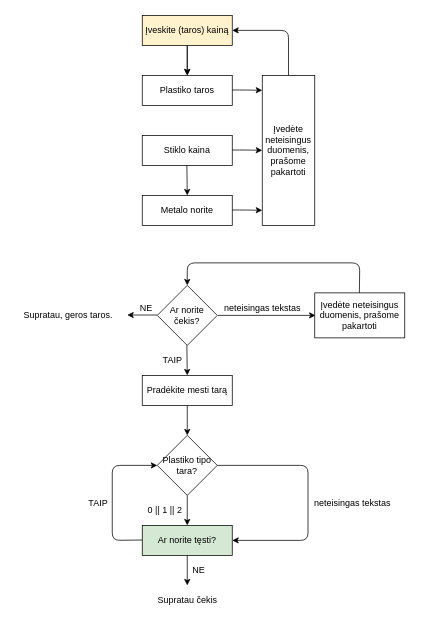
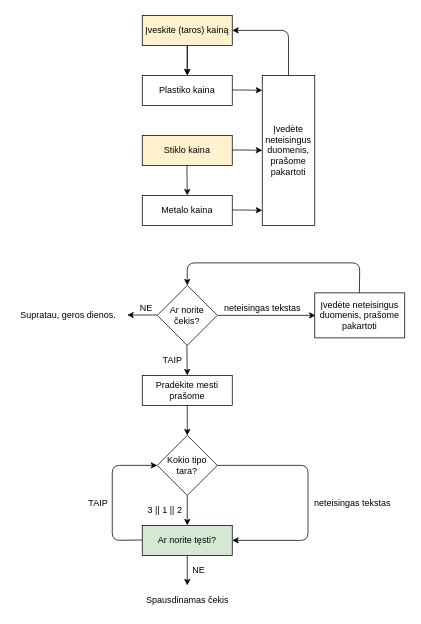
node "Plastiko taros": label "Plastiko taros" -> "Plastiko kaina"
node "Stiklo kaina": fillcolor #ffffff -> #fff2cc
node "Metalo norite": label "Metalo norite" -> "Metalo kaina"
node "Supratau, geros taros.": label "Supratau, geros taros." -> "Supratau, geros dienos."
node "Pradėkite mesti tarą": label "Pradėkite mesti tarą" -> "Pradėkite mesti prašome"
node "Plastiko tipo tara?": label "Plastiko tipo tara?" -> "Kokio tipo tara?"
node "0 || 1 || 2": label "0 || 1 || 2" -> "3 || 1 || 2"
node "Supratau čekis": label "Supratau čekis" -> "Spausdinamas čekis"
